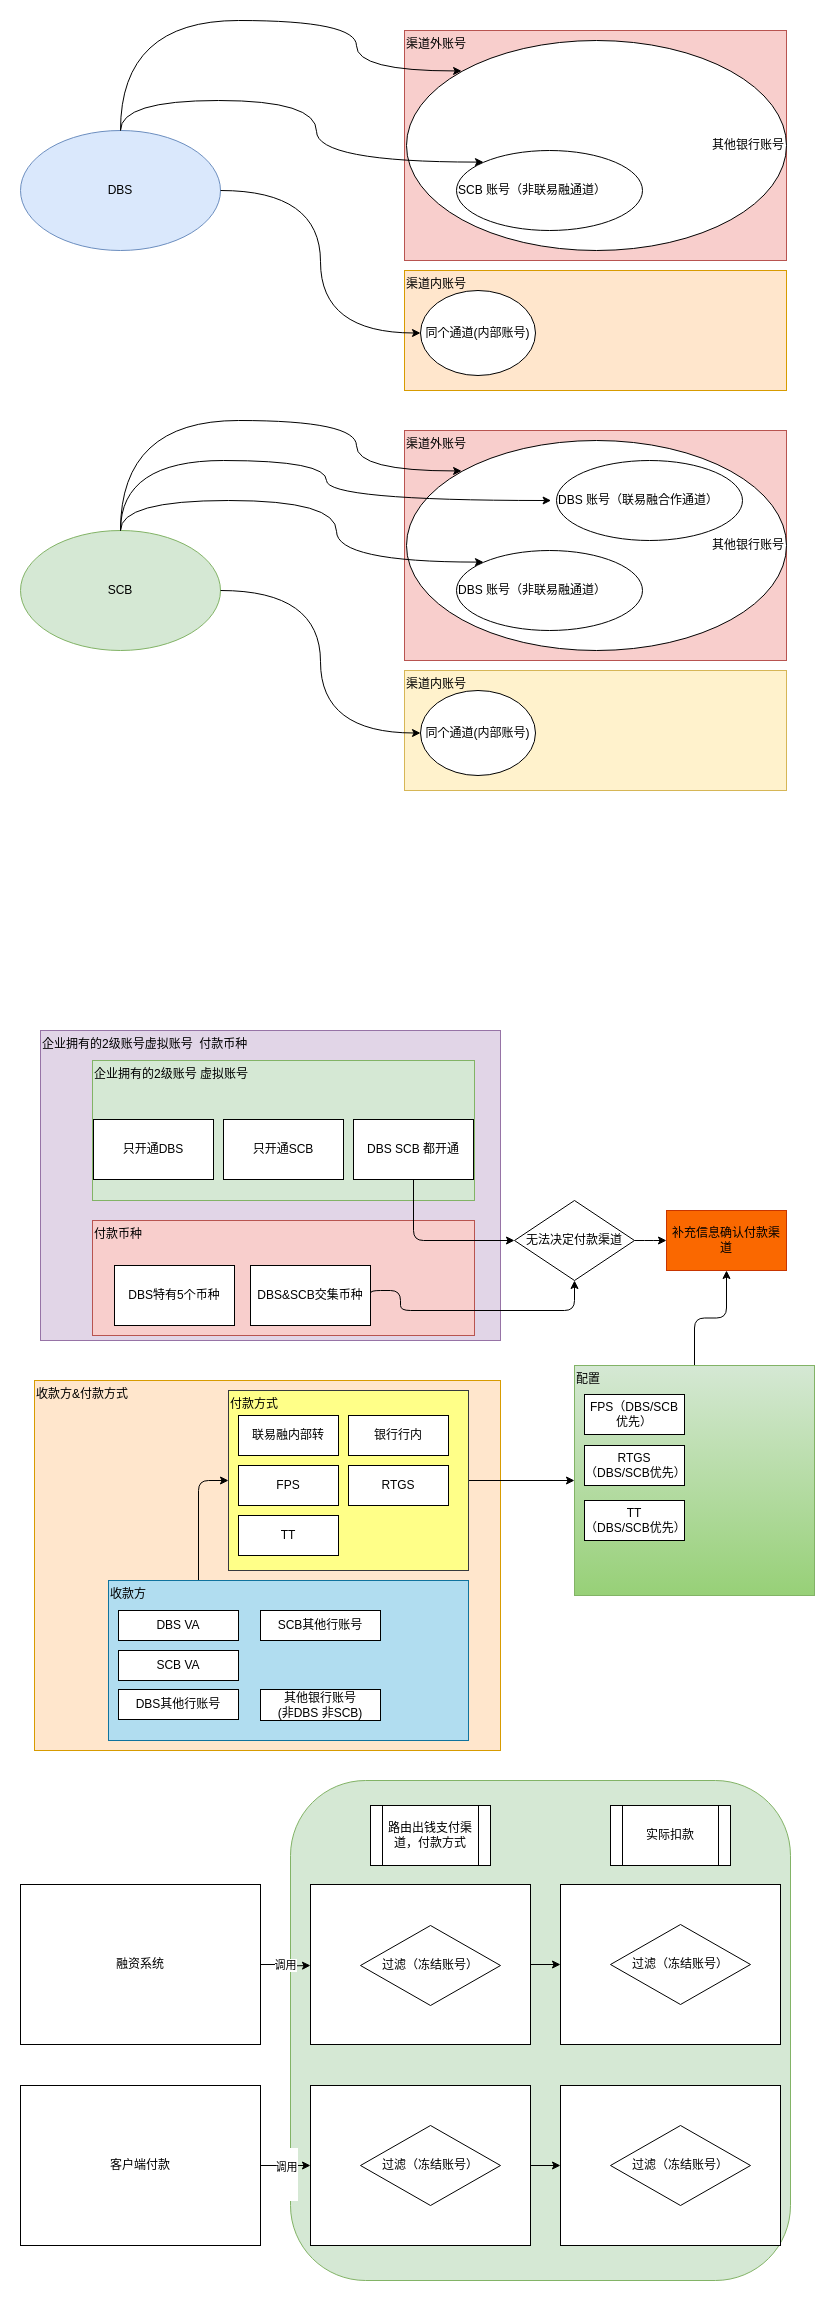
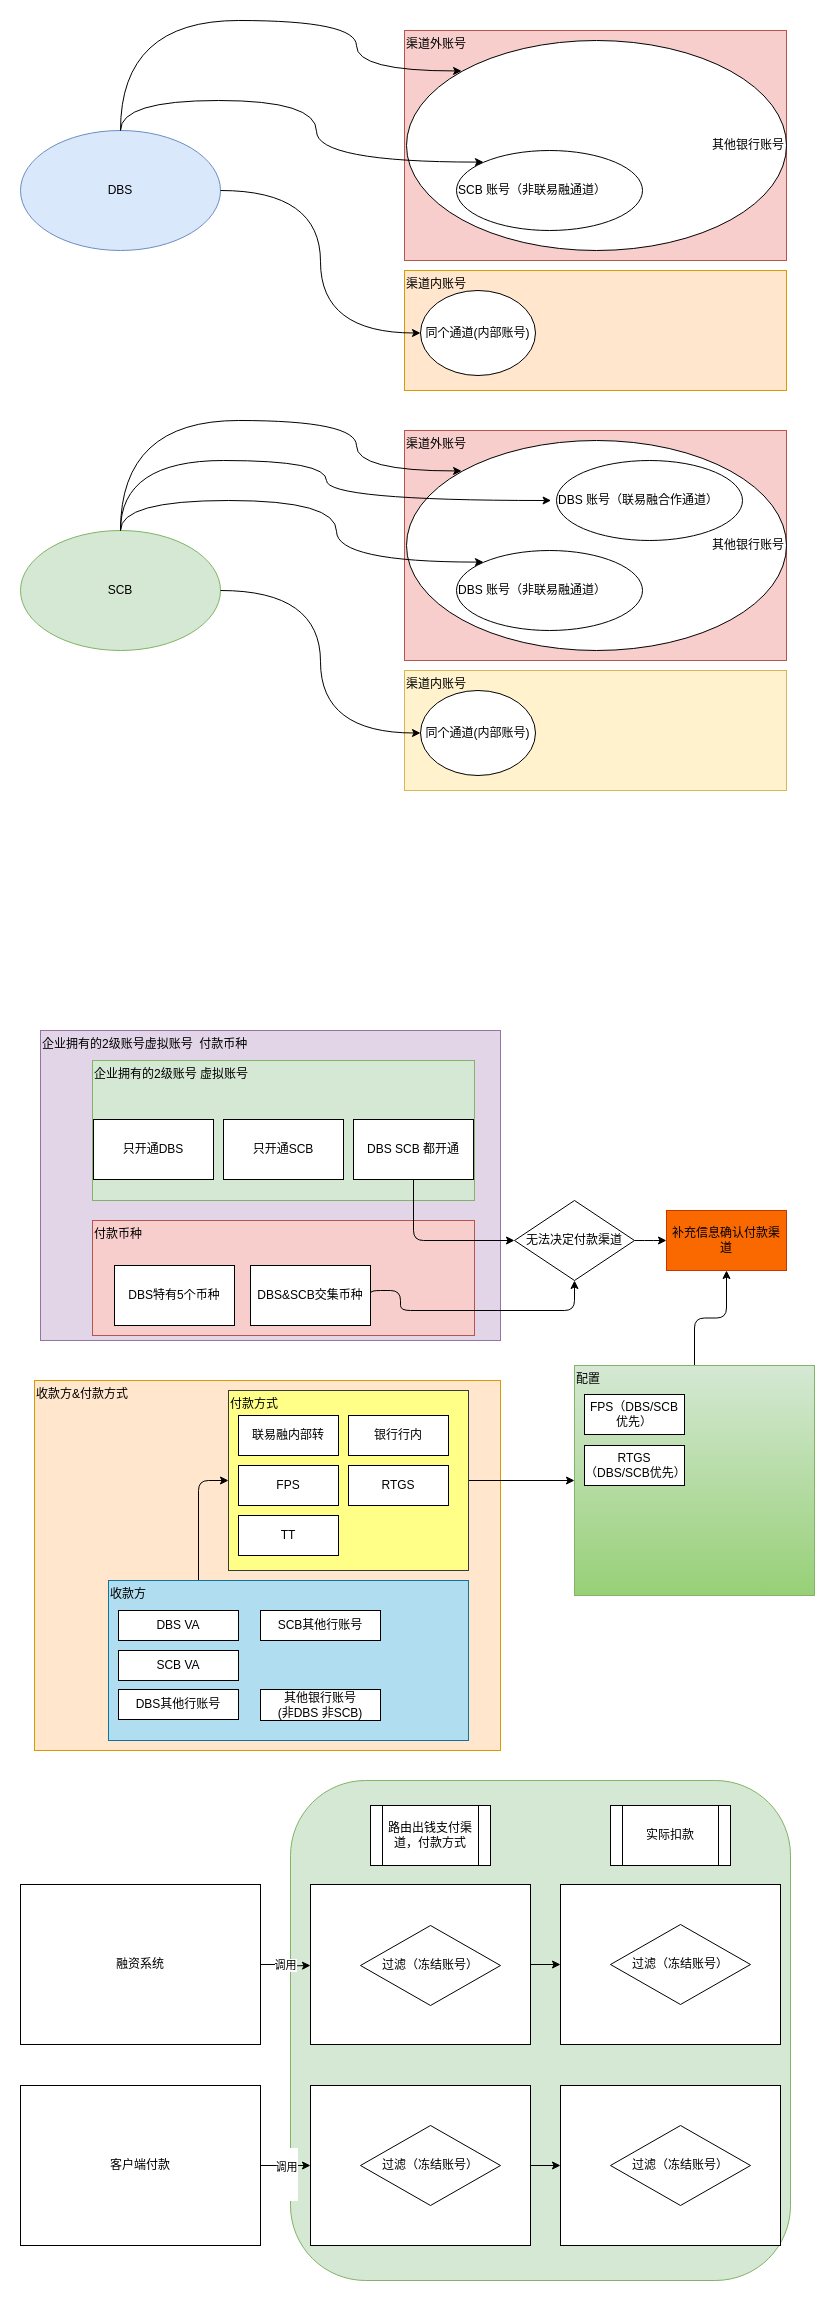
node "TT （DBS/SCB优先）": removed
